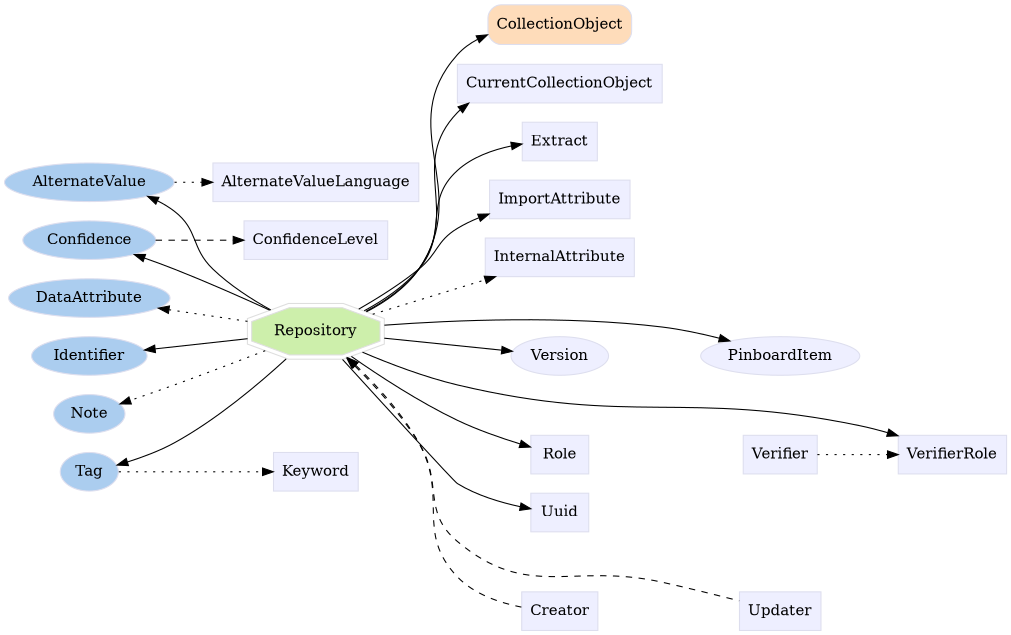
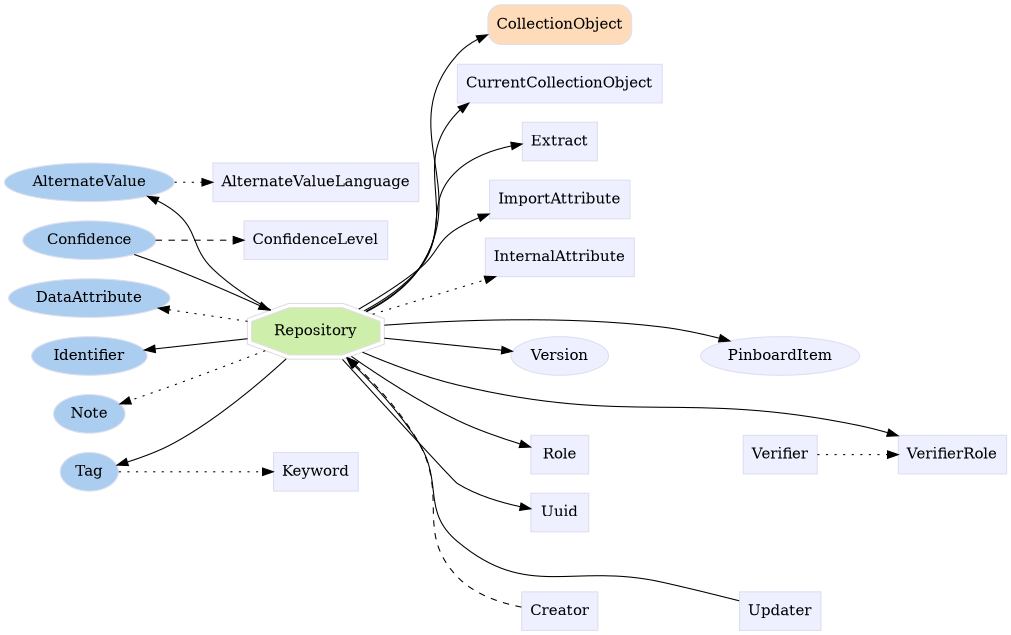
edge "Repository" -> "Confidence": reversed
edge "Updater" -> "Repository": style dashed -> solid
